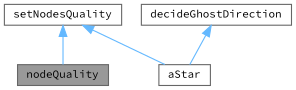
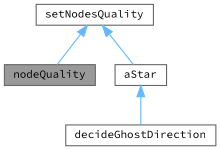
edge "aStar" -> "decideGhostDirection": reversed
